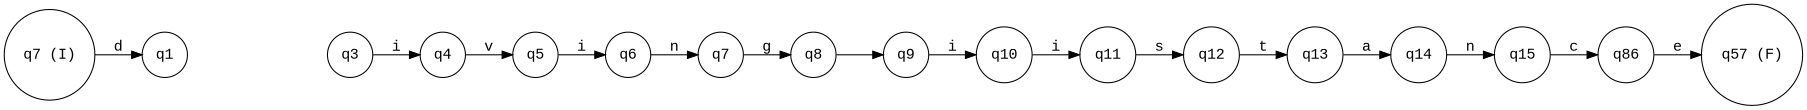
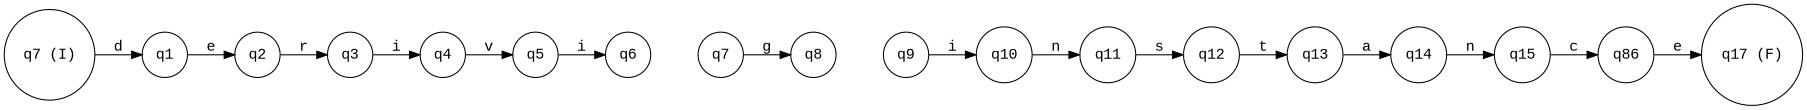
edge "q10" -> "q11": label "i" -> "n"
node "q2": added
edge "q6" -> "q7": removed, label "n"
edge "q8" -> "q9": removed
node "q57 (F)": label "q57 (F)" -> "q17 (F)"
